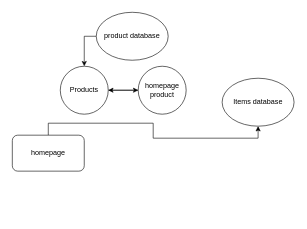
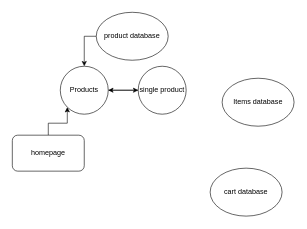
node "homepage product": label "homepage product" -> "single product"
edge "homepage" -> "Items database": now "homepage" -> "Products"
node "cart database": added
